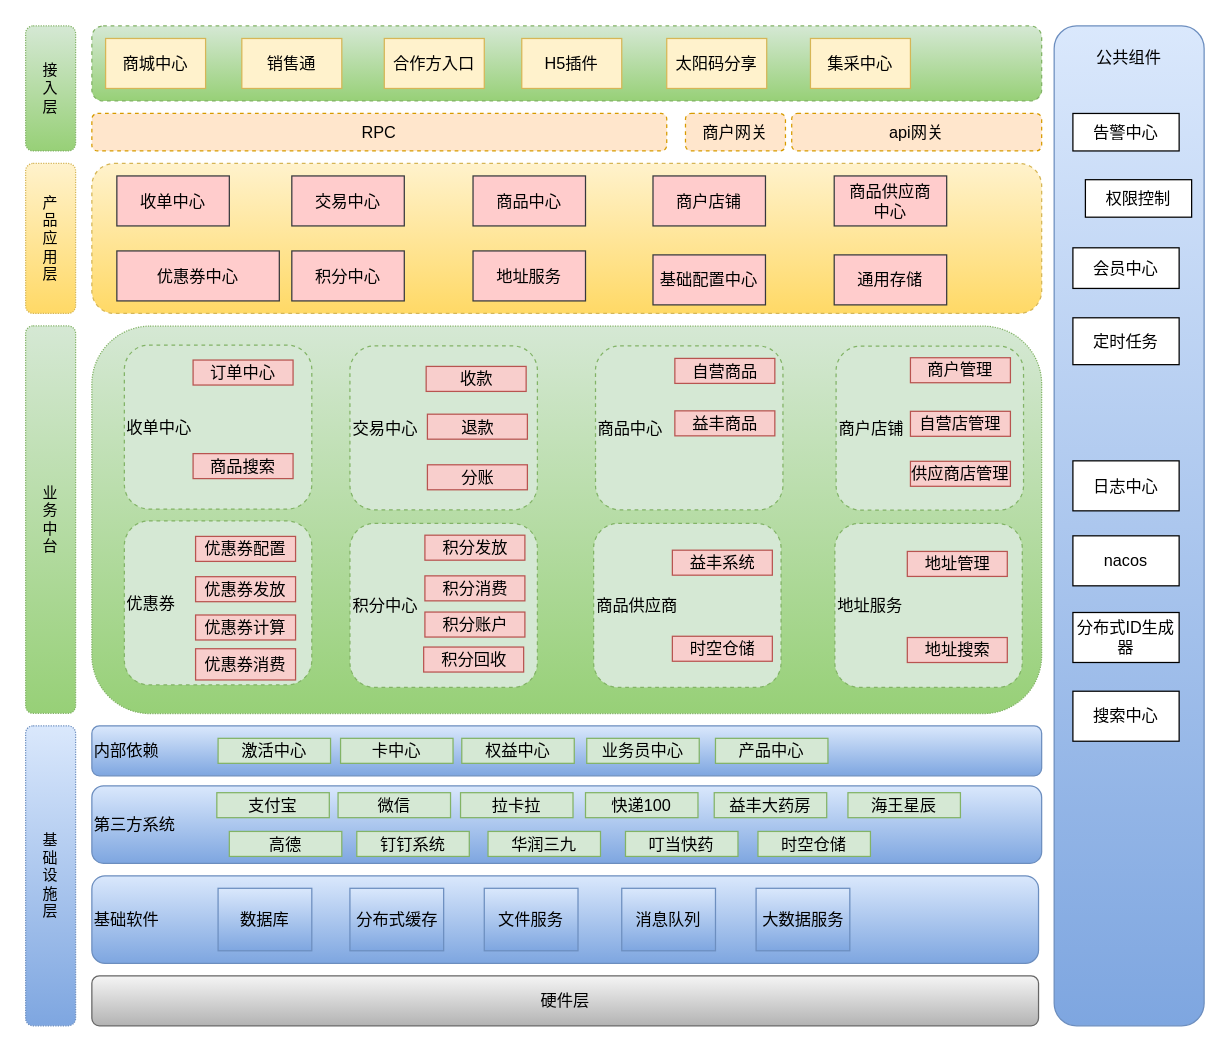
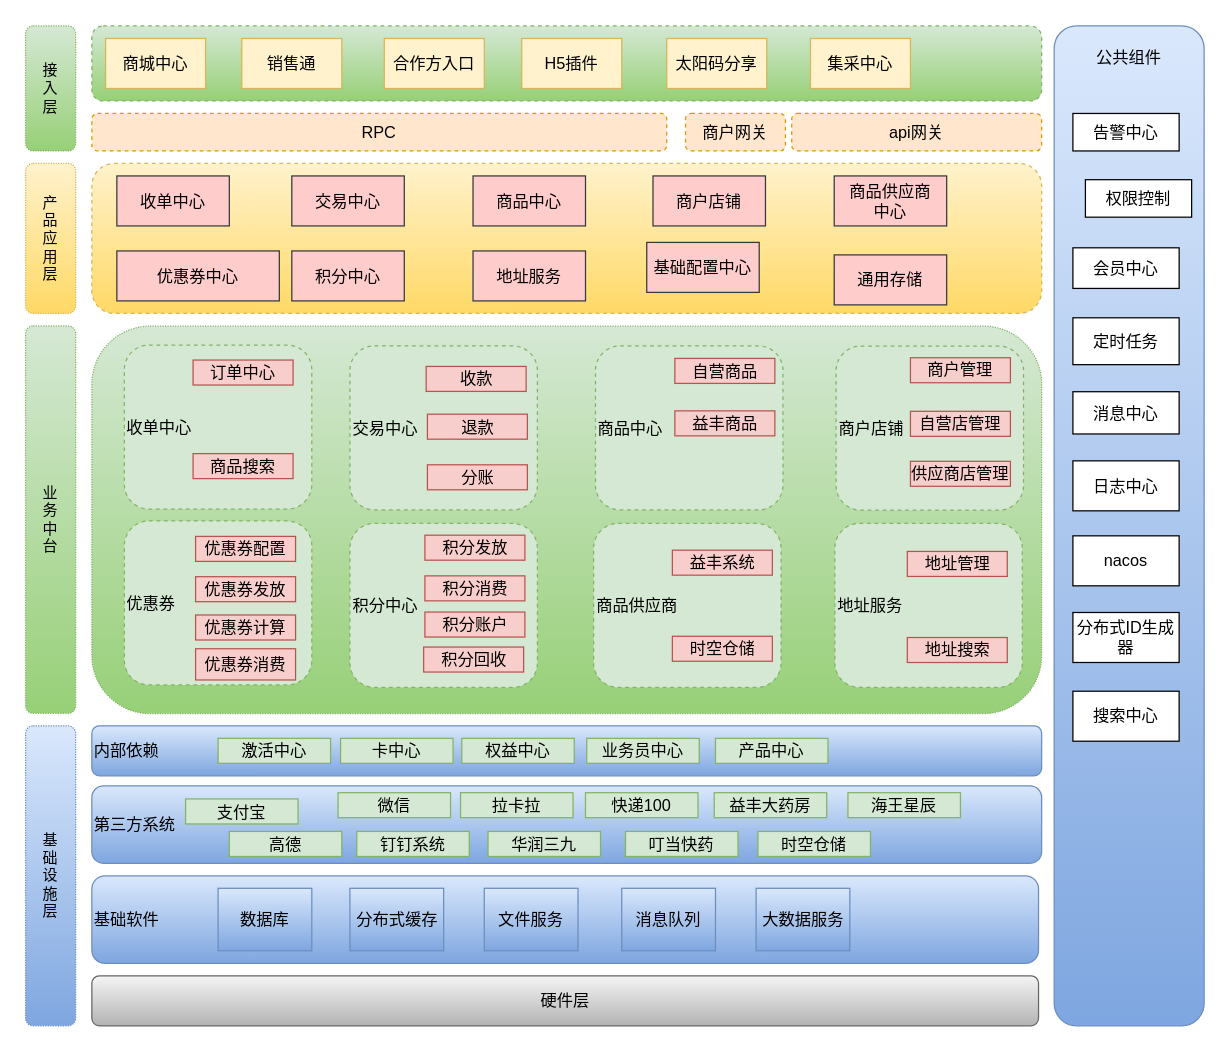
node "基础配置中心": moved (709, 280) -> (703, 267)
node "消息中心": added
node "支付宝": moved (273, 805) -> (242, 811)
